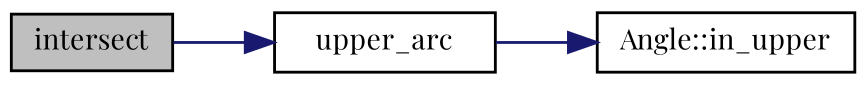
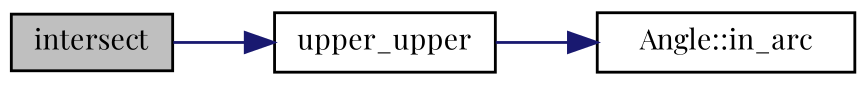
node "upper_arc": label "upper_arc" -> "upper_upper"
node "Angle::in_upper": label "Angle::in_upper" -> "Angle::in_arc"
